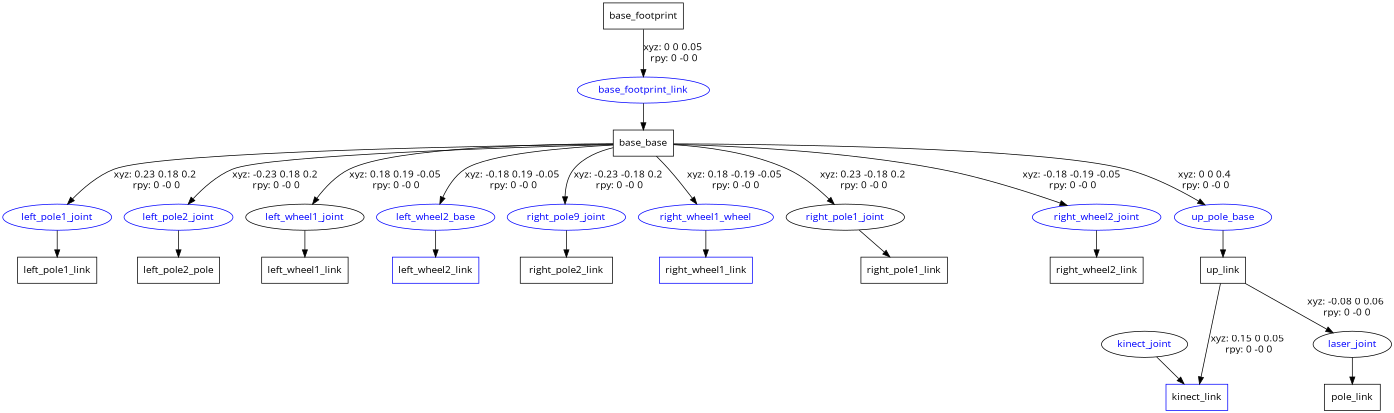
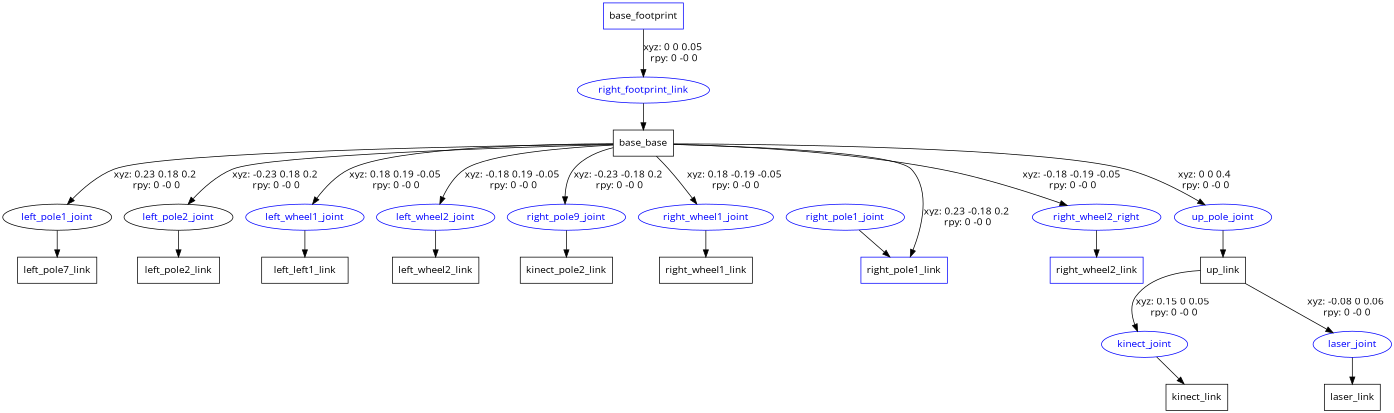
node "base_footprint": color black -> blue
node "base_footprint_link": label "base_footprint_link" -> "right_footprint_link"
edge "base_base" -> "right_pole1_joint": now "base_base" -> "right_pole1_link"
node "left_pole1_joint": color blue -> black
node "left_pole2_joint": color blue -> black
node "left_wheel1_joint": color black -> blue
node "left_wheel2_base": label "left_wheel2_base" -> "left_wheel2_joint"
node "right_wheel1_wheel": label "right_wheel1_wheel" -> "right_wheel1_joint"
node "right_pole1_joint": color black -> blue
node "right_wheel2_joint": label "right_wheel2_joint" -> "right_wheel2_right"
node "up_pole_base": label "up_pole_base" -> "up_pole_joint"
node "left_pole1_link": label "left_pole1_link" -> "left_pole7_link"
node "left_pole2_pole": label "left_pole2_pole" -> "left_pole2_link"
node "left_wheel1_link": label "left_wheel1_link" -> "left_left1_link"
node "left_wheel2_link": color blue -> black
node "right_pole2_link": label "right_pole2_link" -> "kinect_pole2_link"
node "right_wheel1_link": color blue -> black
node "right_pole1_link": color black -> blue
node "right_wheel2_link": color black -> blue
edge "up_link" -> "kinect_link": now "up_link" -> "kinect_joint"
node "kinect_joint": color black -> blue
node "laser_joint": color black -> blue
node "kinect_link": color blue -> black
node "pole_link": label "pole_link" -> "laser_link"
